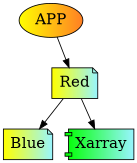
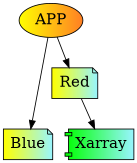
edge "Red" -> "Blue": now "APP" -> "Blue"
